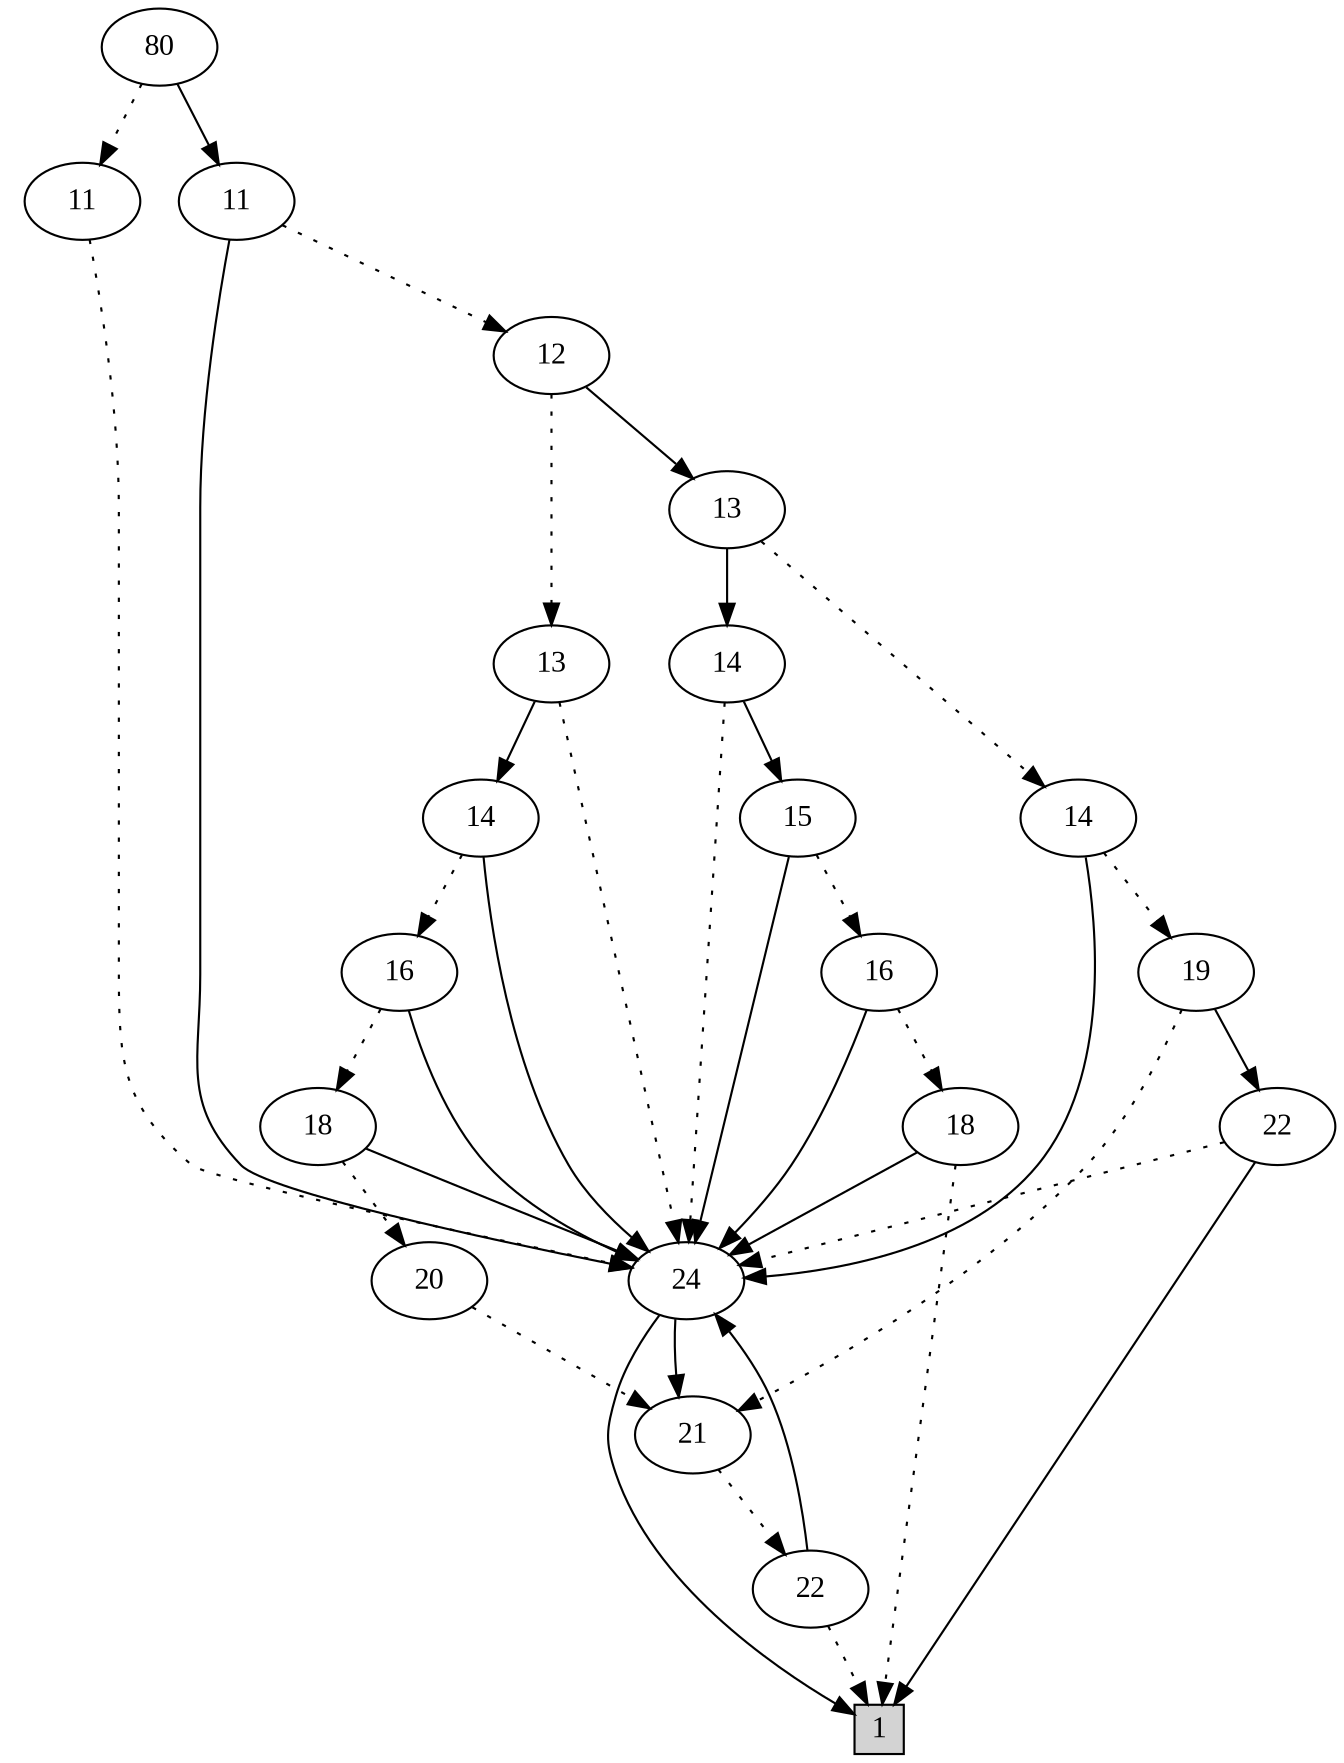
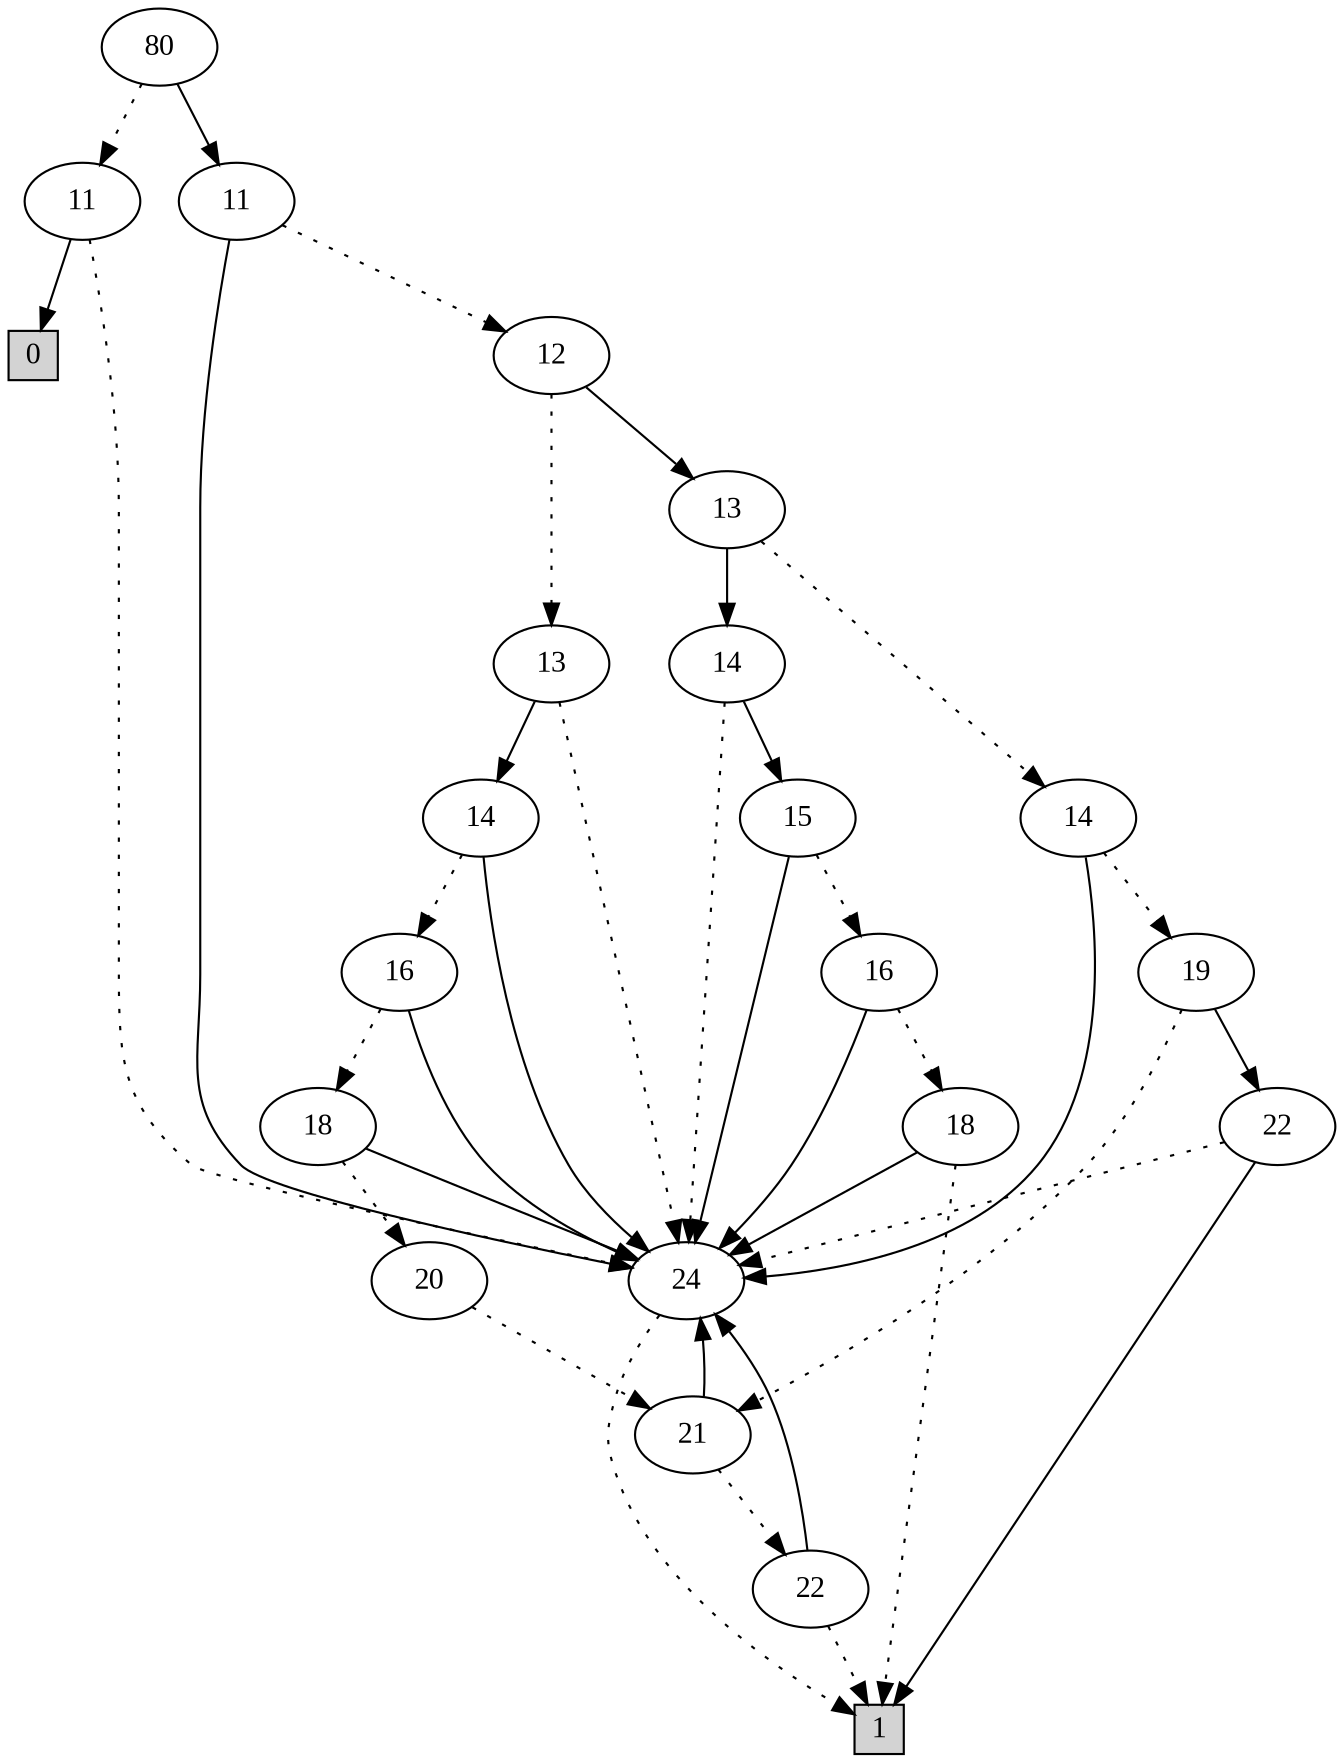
node "0": added
edge "24" -> "21": reversed
edge "24" -> "1": style filled -> dotted
